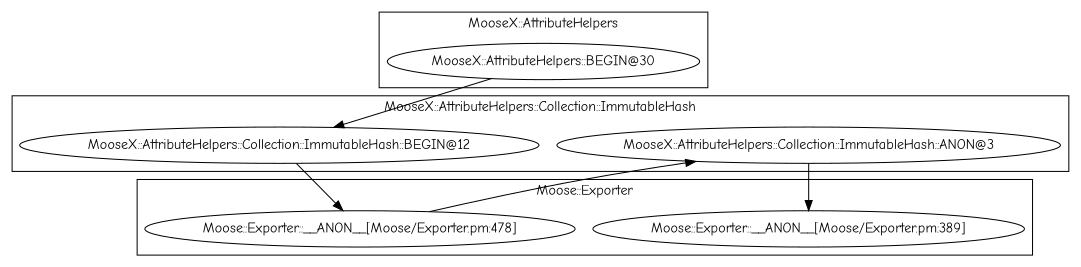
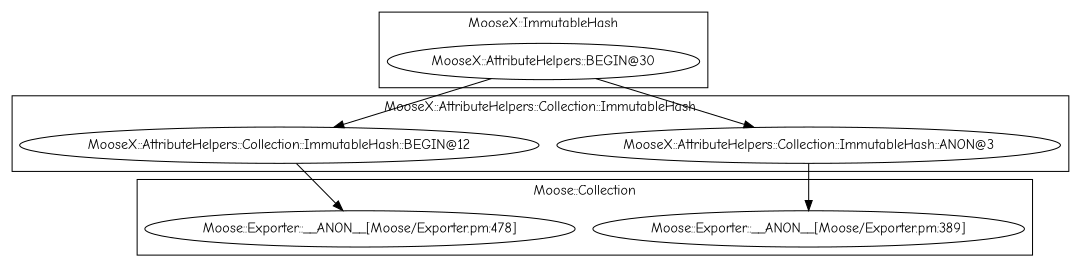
cluster "MooseX::AttributeHelpers": label "MooseX::AttributeHelpers" -> "MooseX::ImmutableHash"
edge "Moose::Exporter::__ANON__[Moose/Exporter.pm:478]" -> "MooseX::AttributeHelpers::Collection::ImmutableHash::ANON@3": now "MooseX::AttributeHelpers::BEGIN@30" -> "MooseX::AttributeHelpers::Collection::ImmutableHash::ANON@3"
cluster "Moose::Exporter": label "Moose::Exporter" -> "Moose::Collection"
